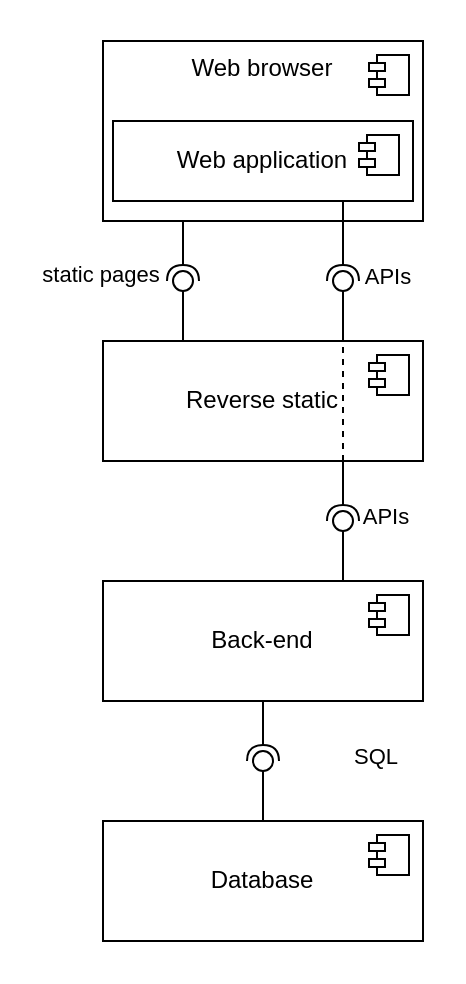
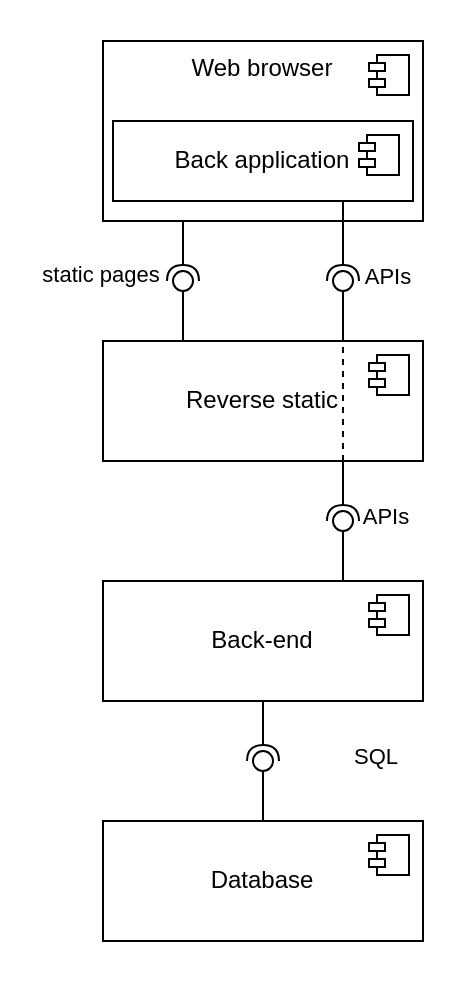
node "Web application": label "Web application" -> "Back application"
